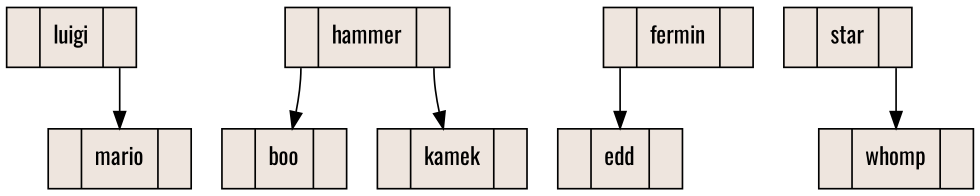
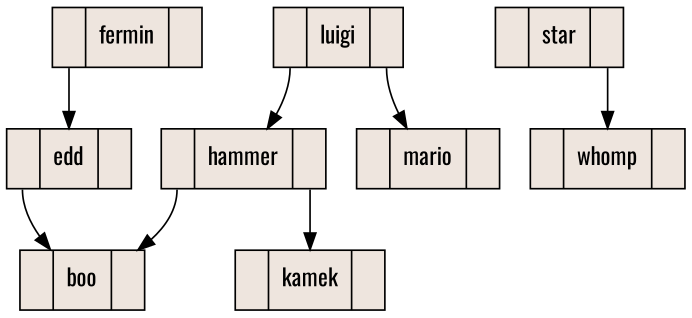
edge "luigi" -> "hammer": added
edge "edd" -> "boo": added
